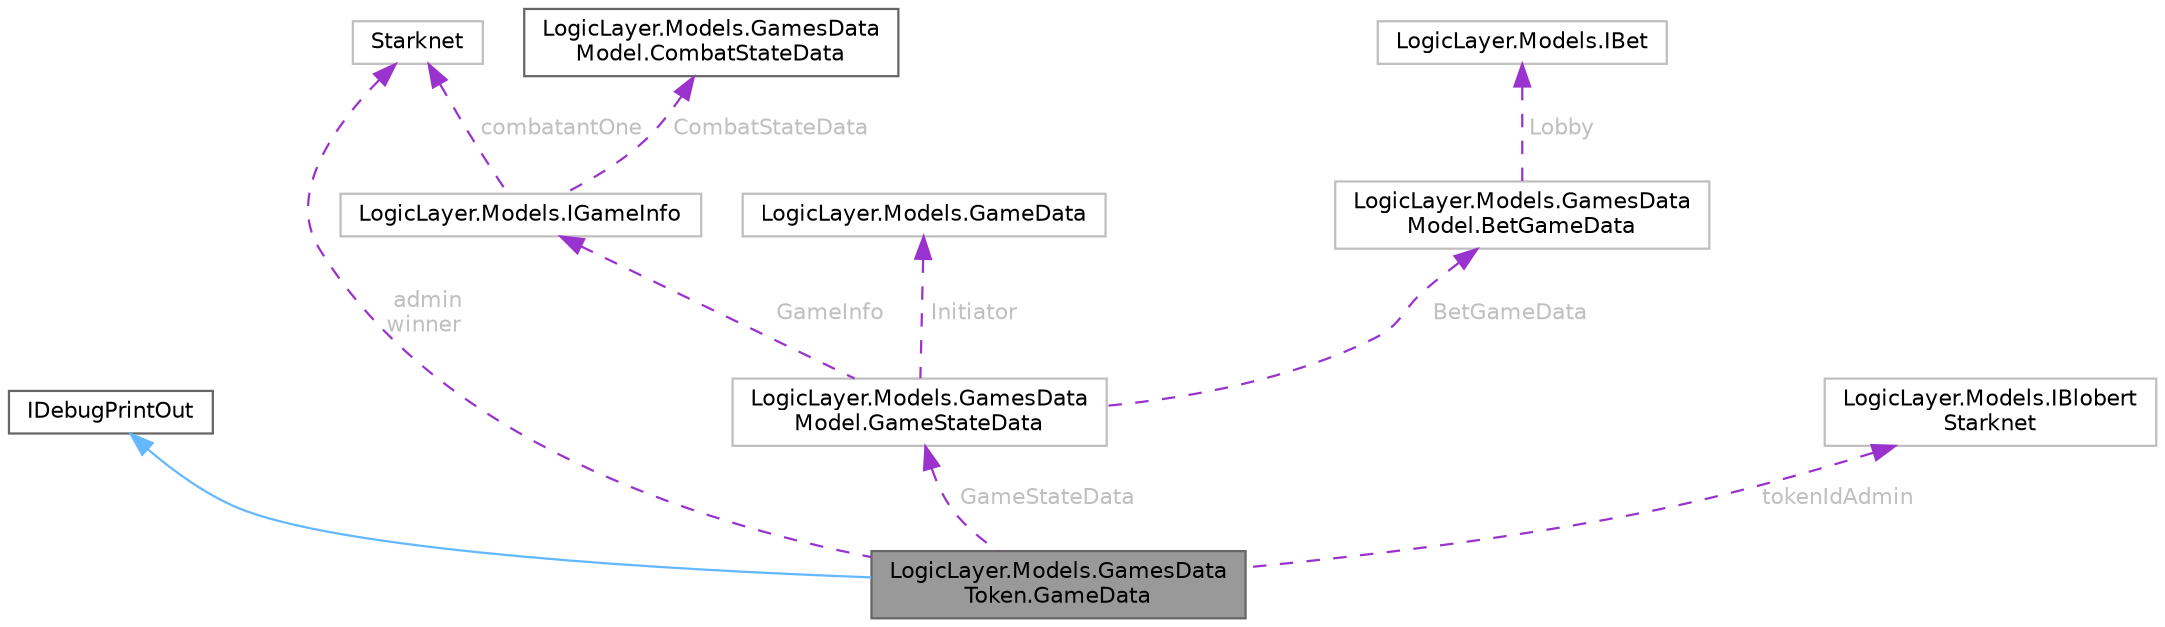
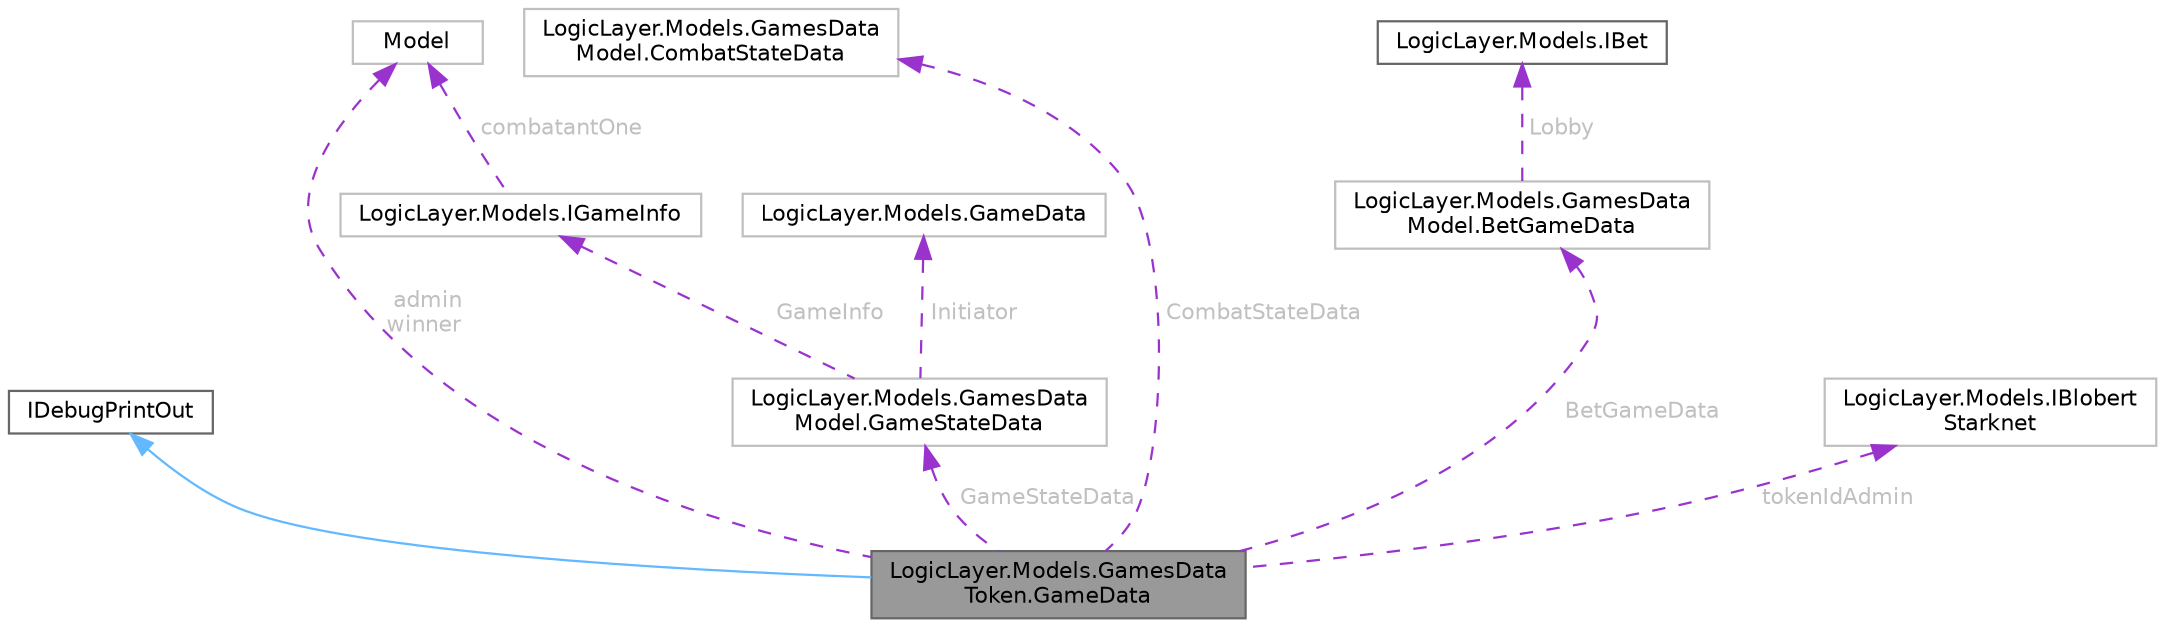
node "Starknet": label "Starknet" -> "Model"
node "LogicLayer.Models.GamesData Model.CombatStateData": color gray40 -> grey75
node "LogicLayer.Models.IBet": color grey75 -> gray40
edge "LogicLayer.Models.IGameInfo" -> "LogicLayer.Models.GamesData Model.CombatStateData": now "LogicLayer.Models.GamesData Token.GameData" -> "LogicLayer.Models.GamesData Model.CombatStateData"
edge "LogicLayer.Models.GamesData Model.GameStateData" -> "LogicLayer.Models.GamesData Model.BetGameData": now "LogicLayer.Models.GamesData Token.GameData" -> "LogicLayer.Models.GamesData Model.BetGameData"
